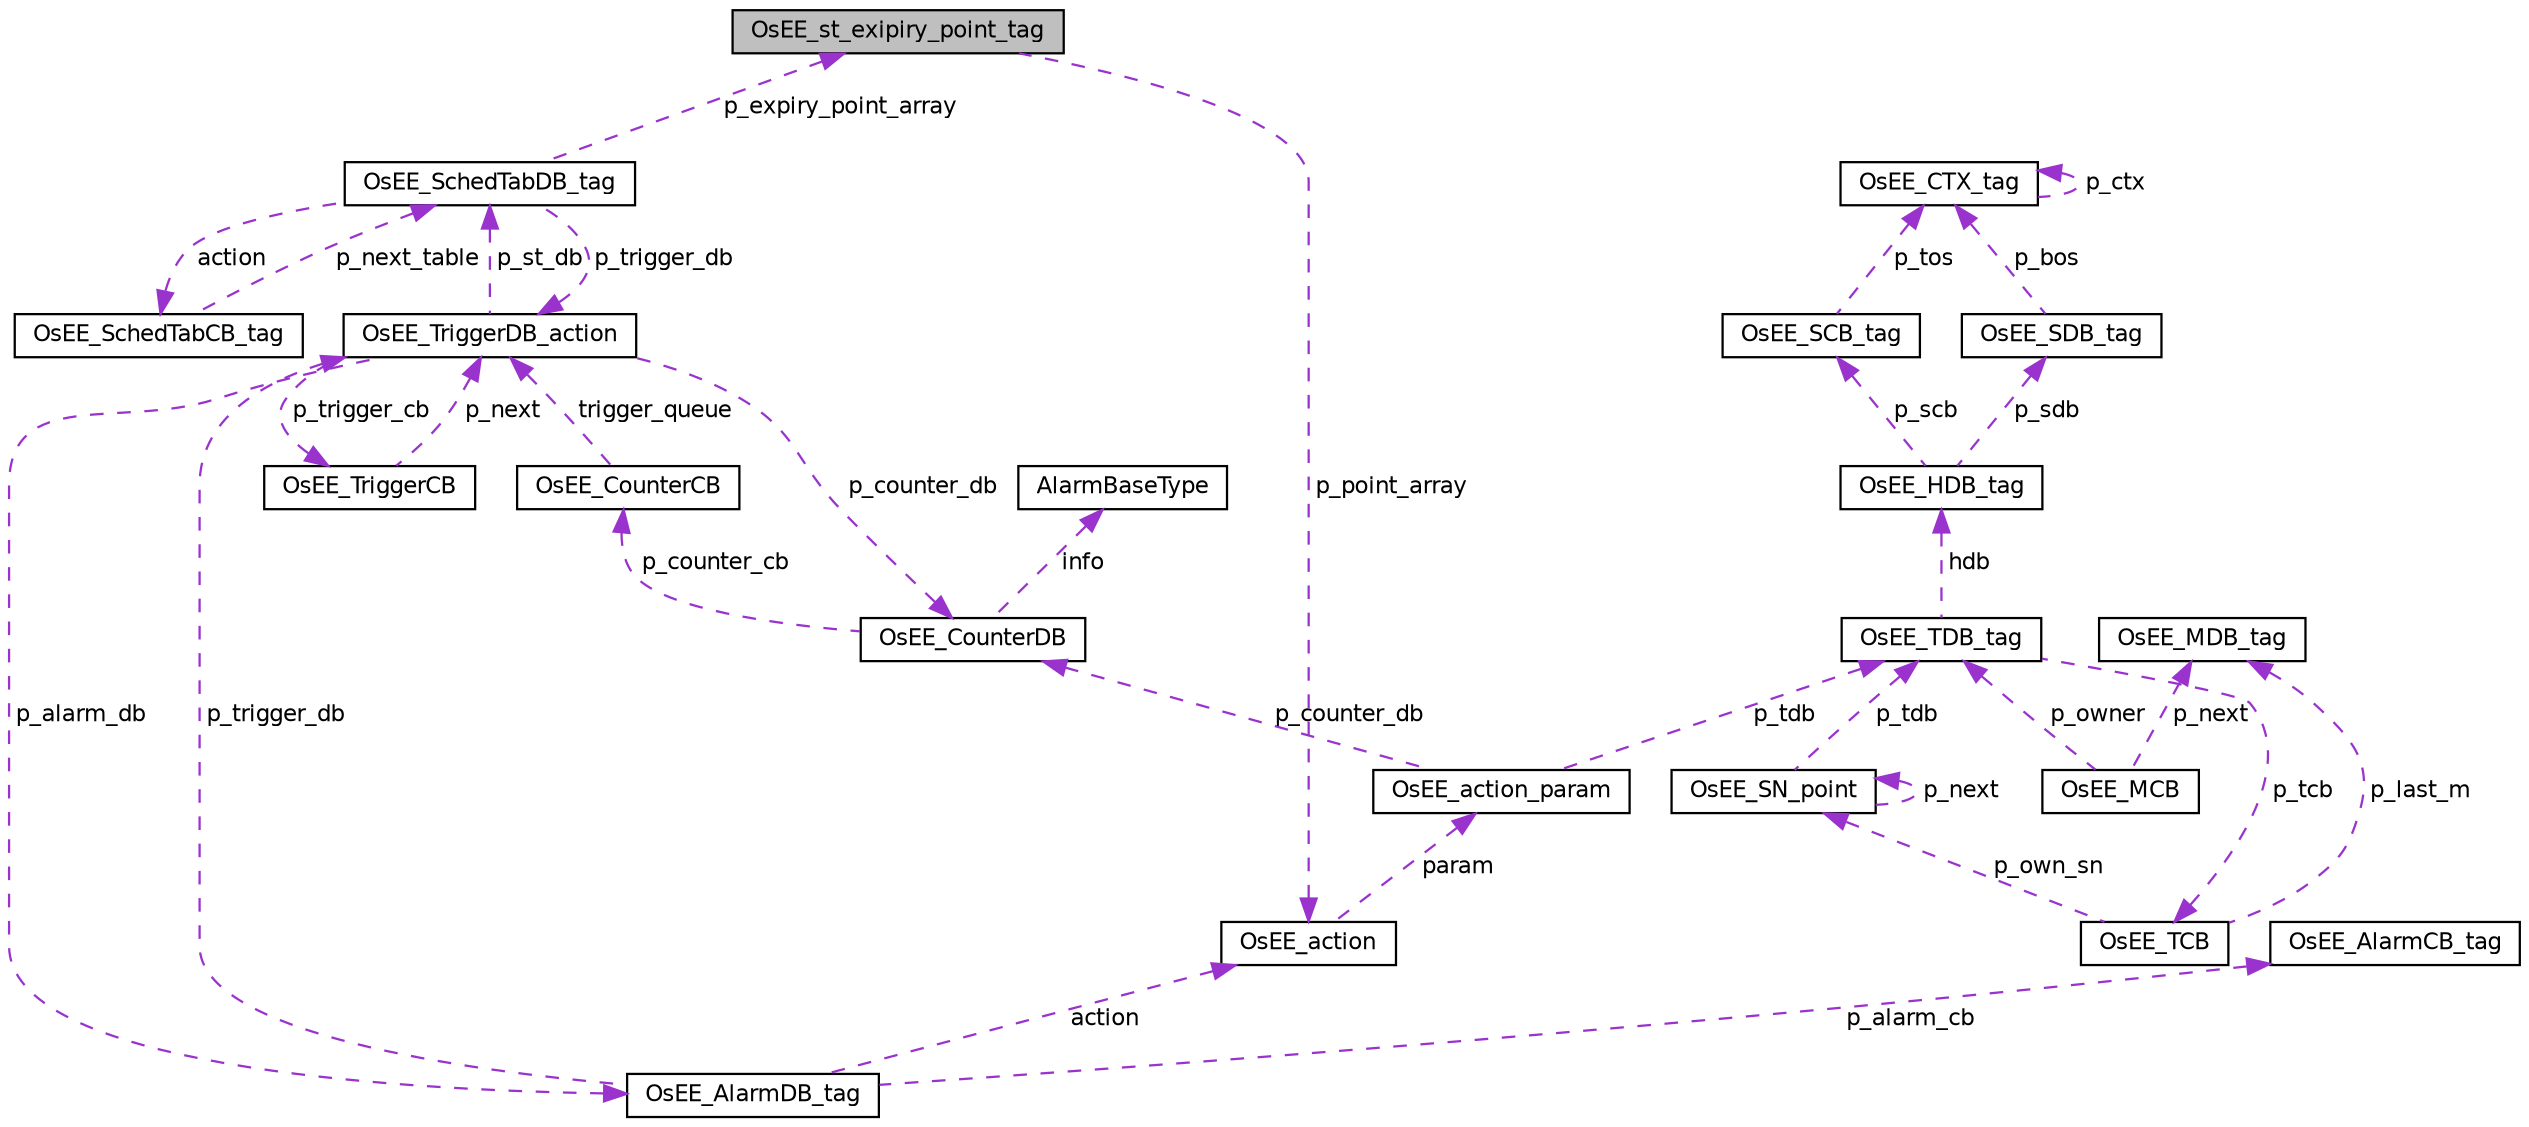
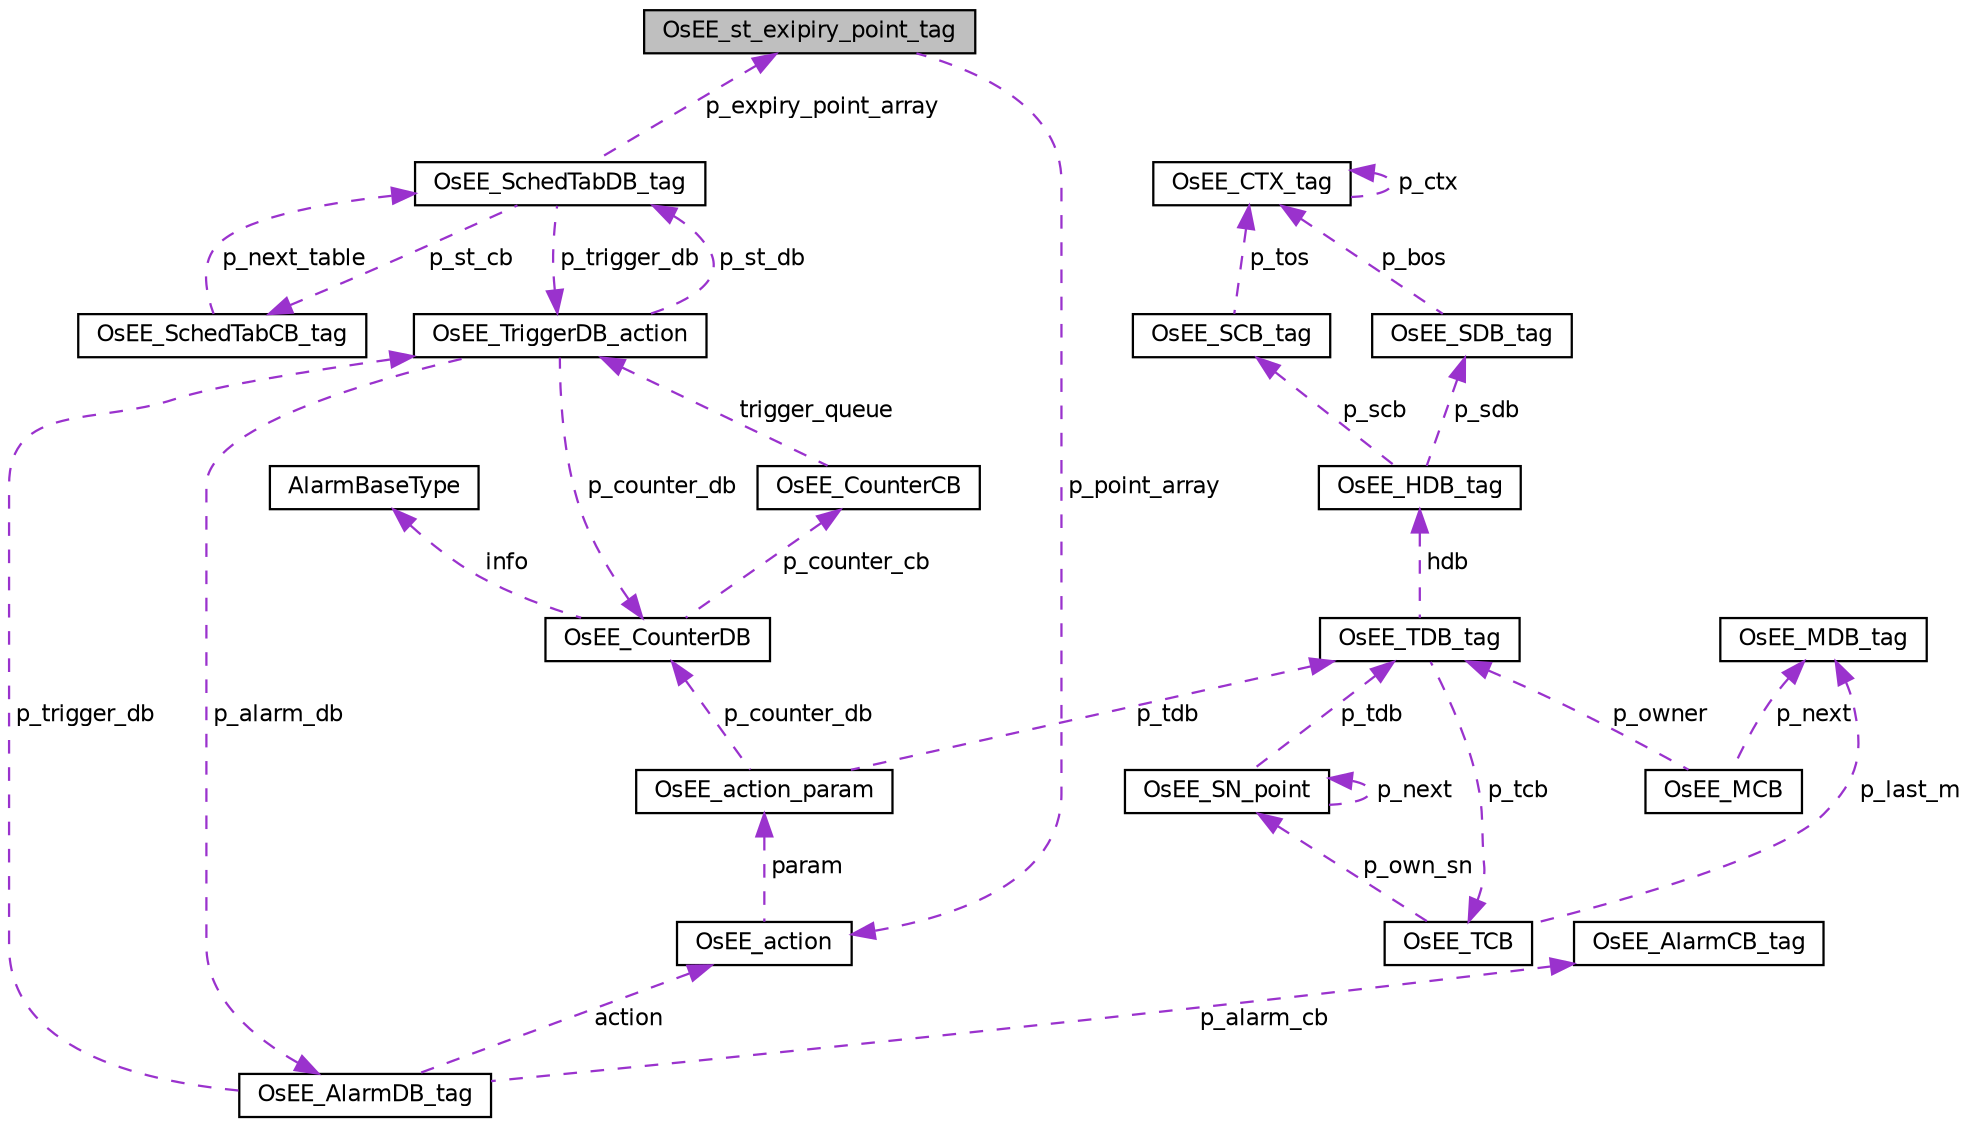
edge "OsEE_SchedTabDB_tag" -> "OsEE_SchedTabCB_tag": label " action" -> " p_st_cb"
node "OsEE_TriggerCB": removed
